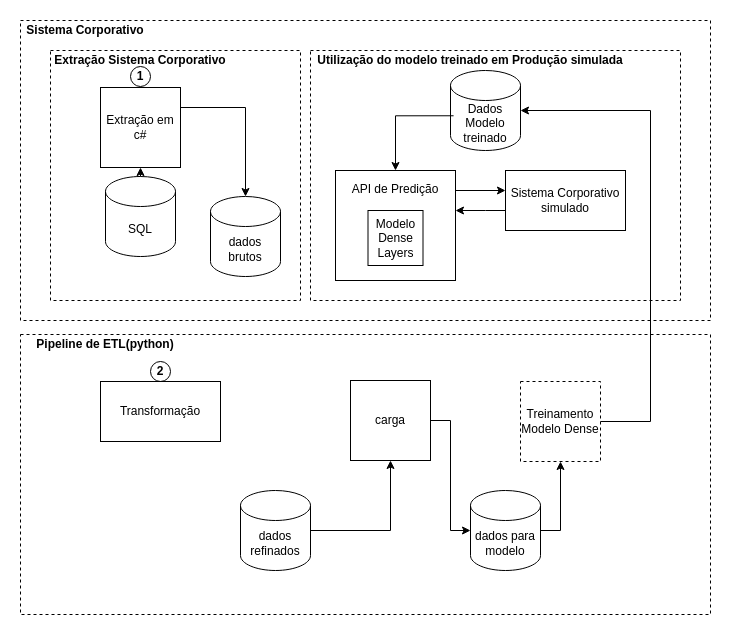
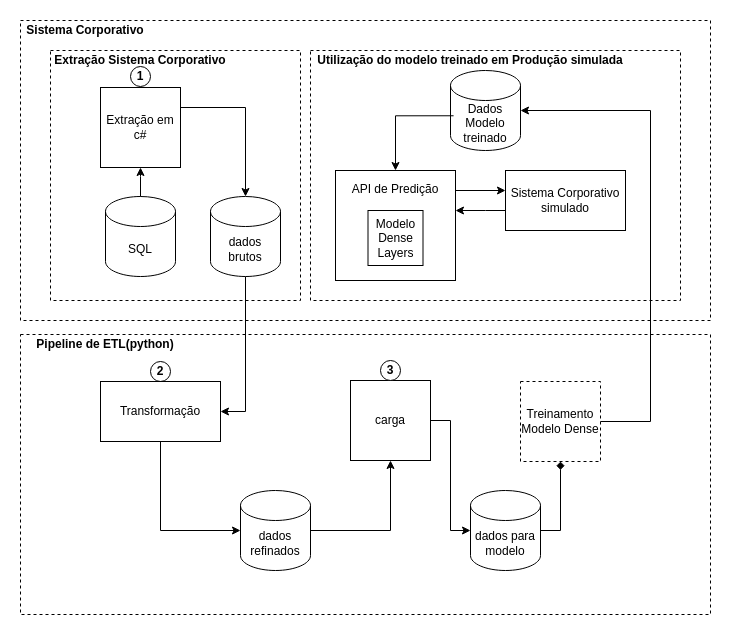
node "SQL": moved (141, 217) -> (141, 237)
edge "dados brutos" -> "Transformação": added
node "3": added
edge "dados para modelo" -> "Treinamento Modelo Dense": arrowhead classic -> diamond
edge "Transformação" -> "dados refinados": added
